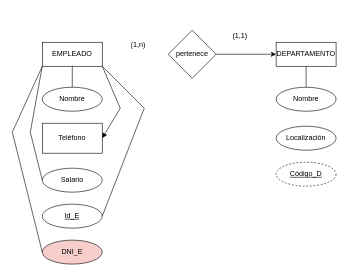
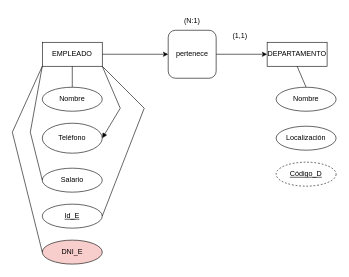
node "(N:1)": added
node "(1,n)": removed
edge "EMPLEADO" -> "pertenece": added
node "pertenece": shape diamond -> rounded rectangle
node "DEPARTAMENTO": moved (306, 54) -> (297, 54)
node "Teléfono": shape rectangle -> ellipse
